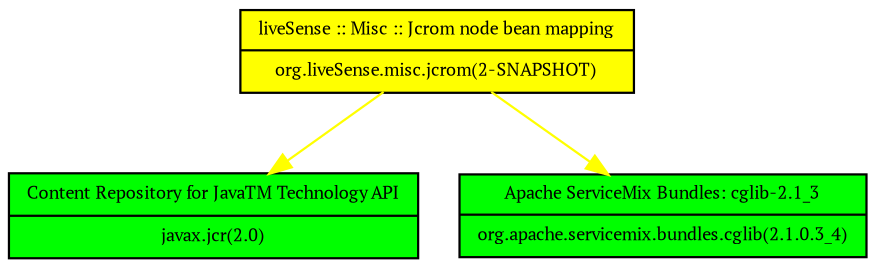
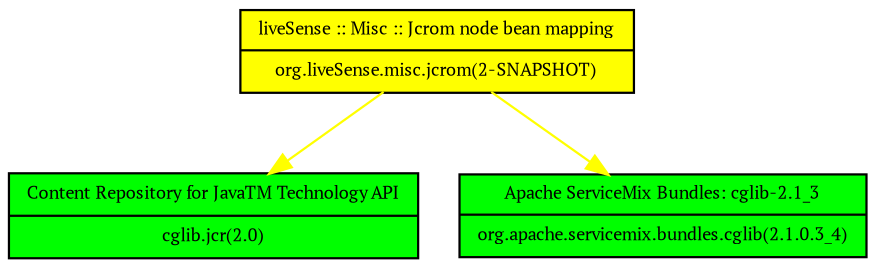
node "Content Repository for JavaTM Technology API": text "javax.jcr(2.0)" -> "cglib.jcr(2.0)"
